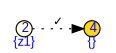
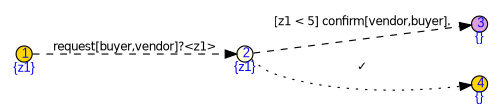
node "3 {}": added
node "1 {z1}": added
